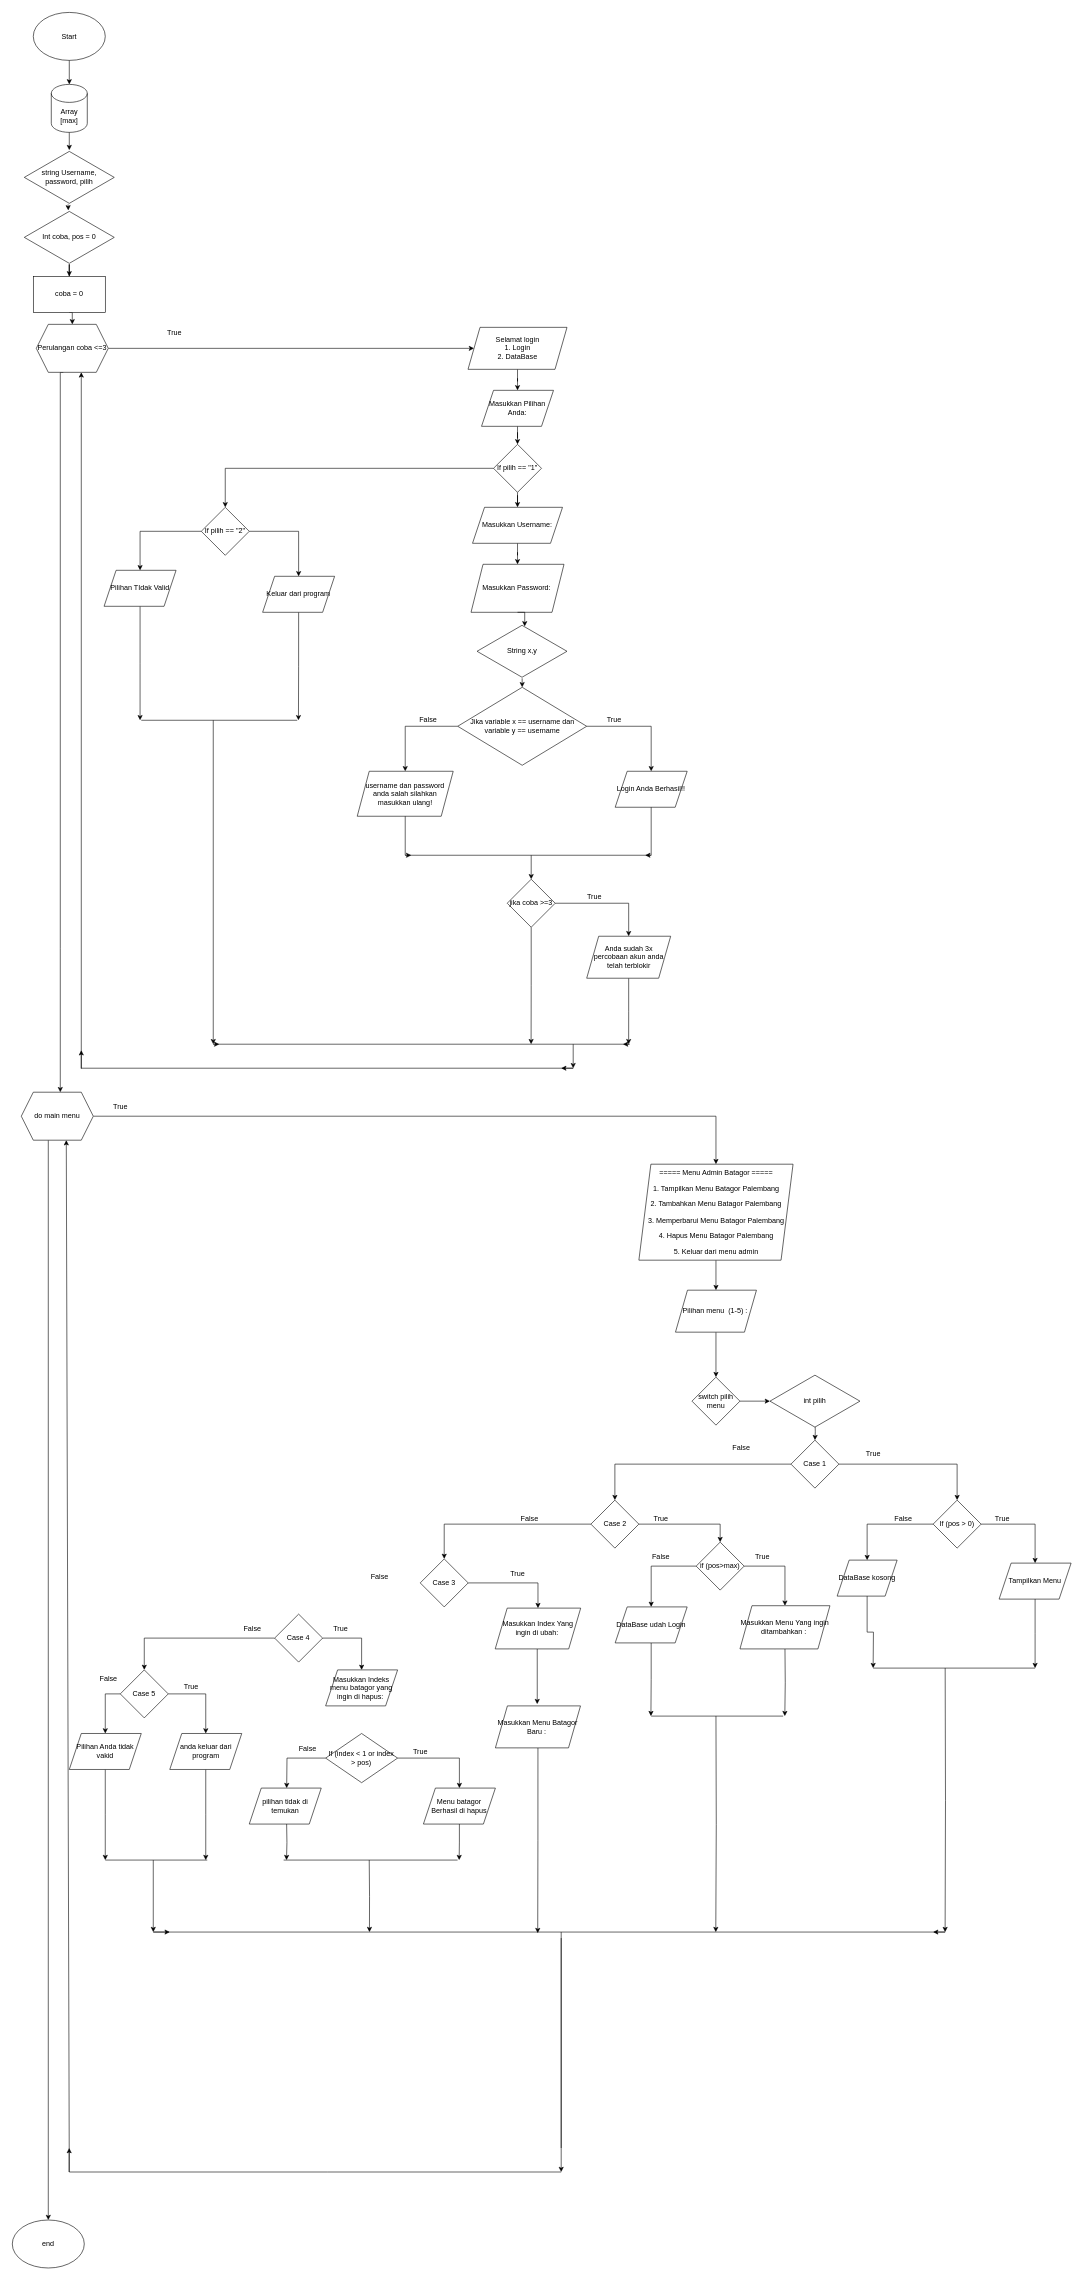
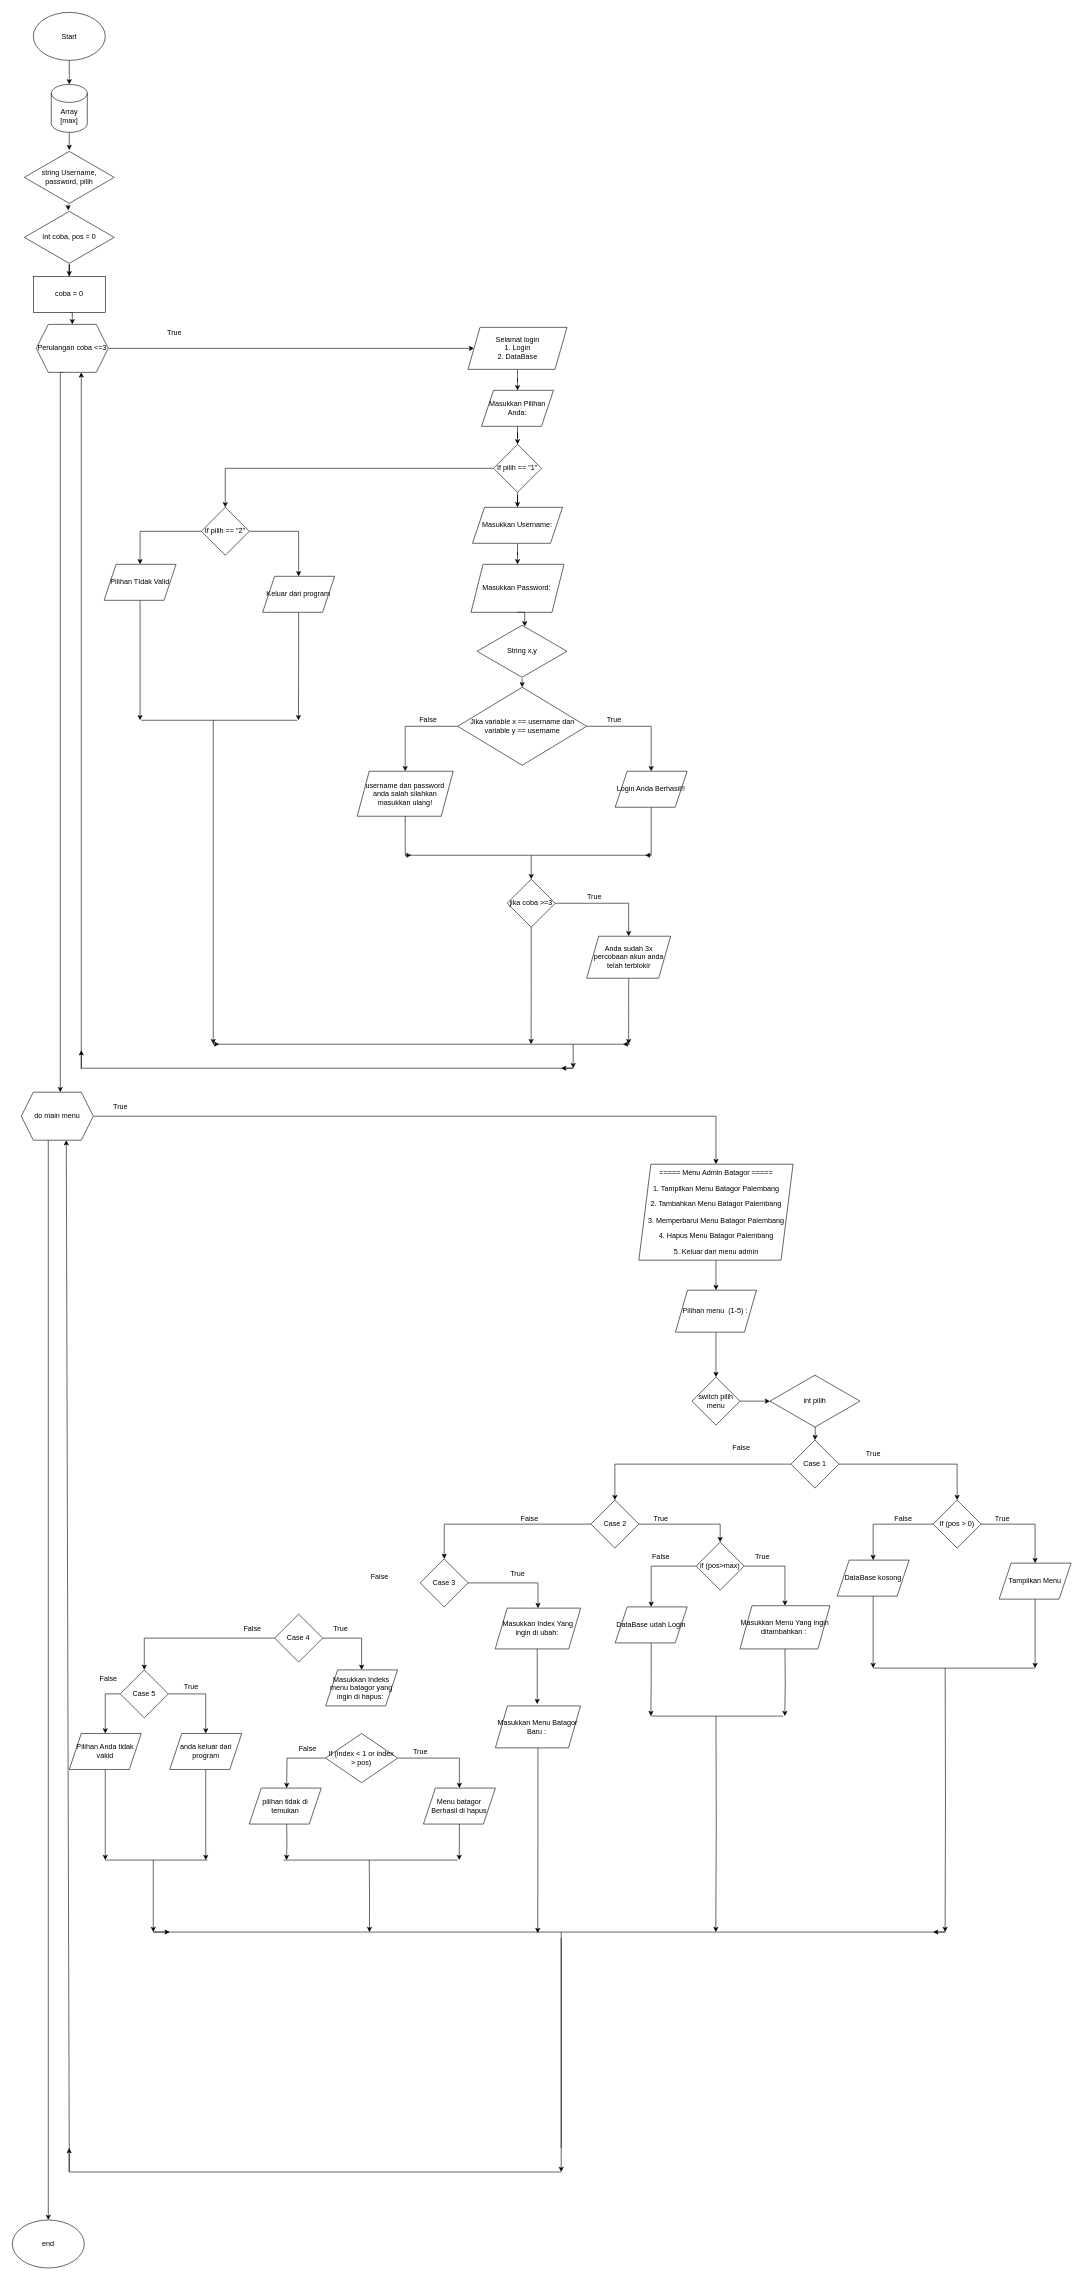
node "Pilihan TIdak Valid": moved (140, 588) -> (140, 582)
node "DataBase kosong": size 60x36 -> 72x36
